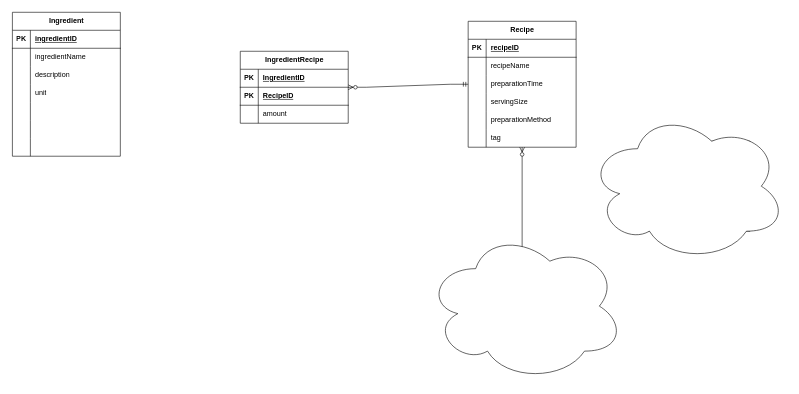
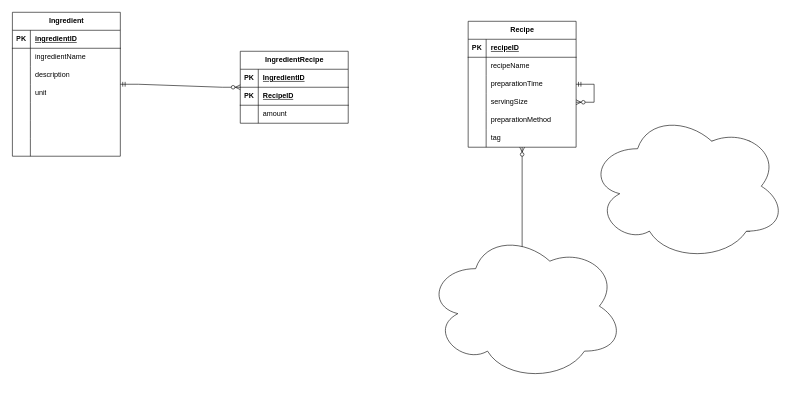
edge "Recipe" -- "IngredientRecipe": now "Recipe" -- "servingSize"
edge "Ingredient" -- "IngredientRecipe": added
